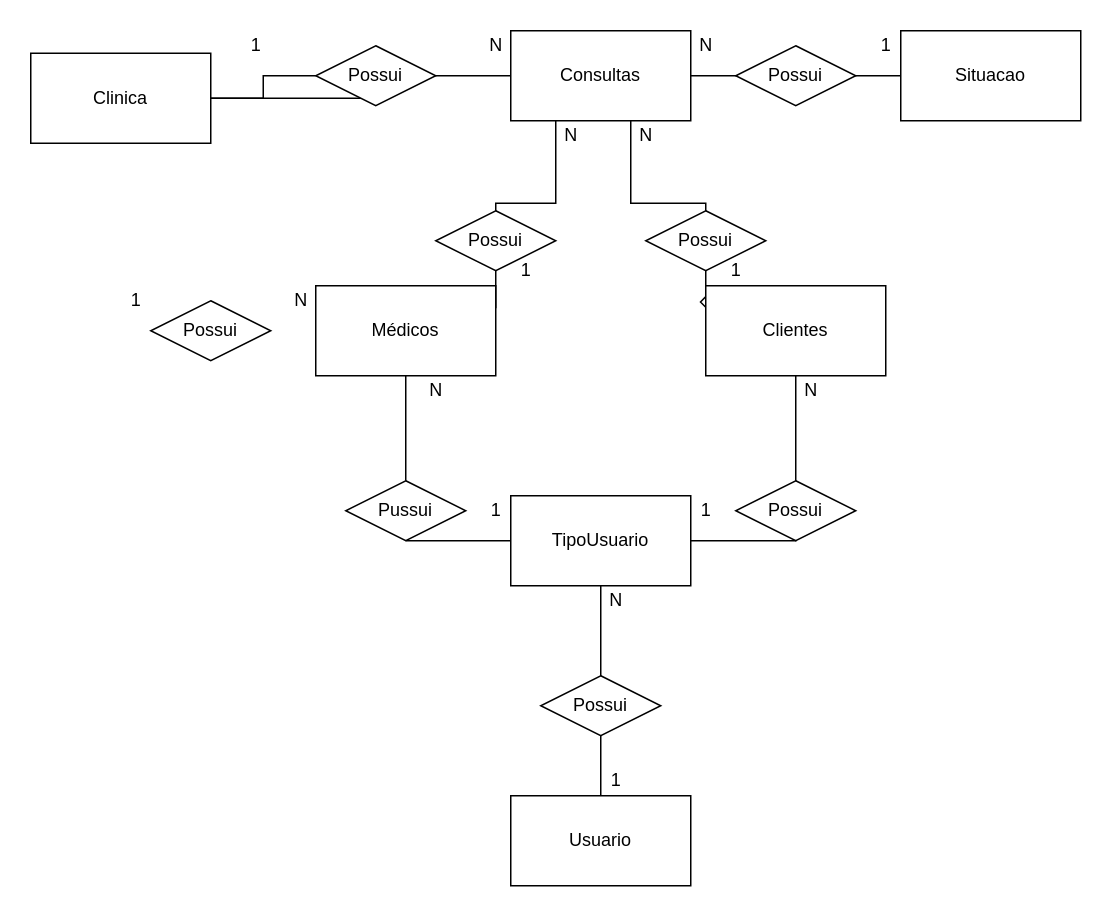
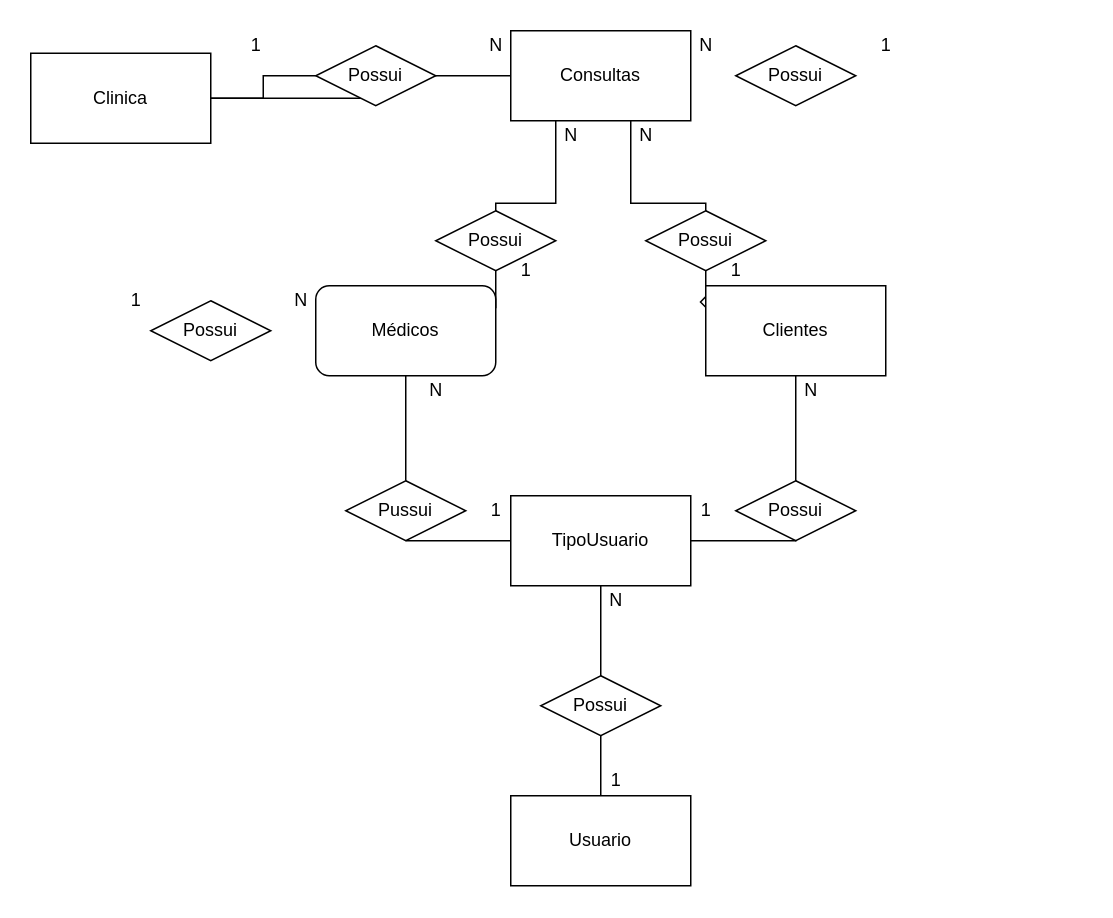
edge "Consultas" -- "Situacao": removed
node "Situacao": removed
node "Médicos": shape rectangle -> rounded rectangle
